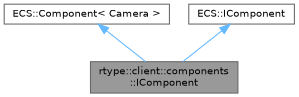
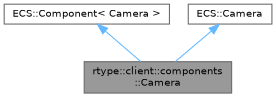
node "ECS::IComponent": label "ECS::IComponent" -> "ECS::Camera"
node "rtype::client::components ::IComponent": label "rtype::client::components ::IComponent" -> "rtype::client::components ::Camera"
